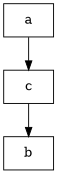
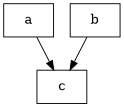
edge "c" -> "b": reversed
